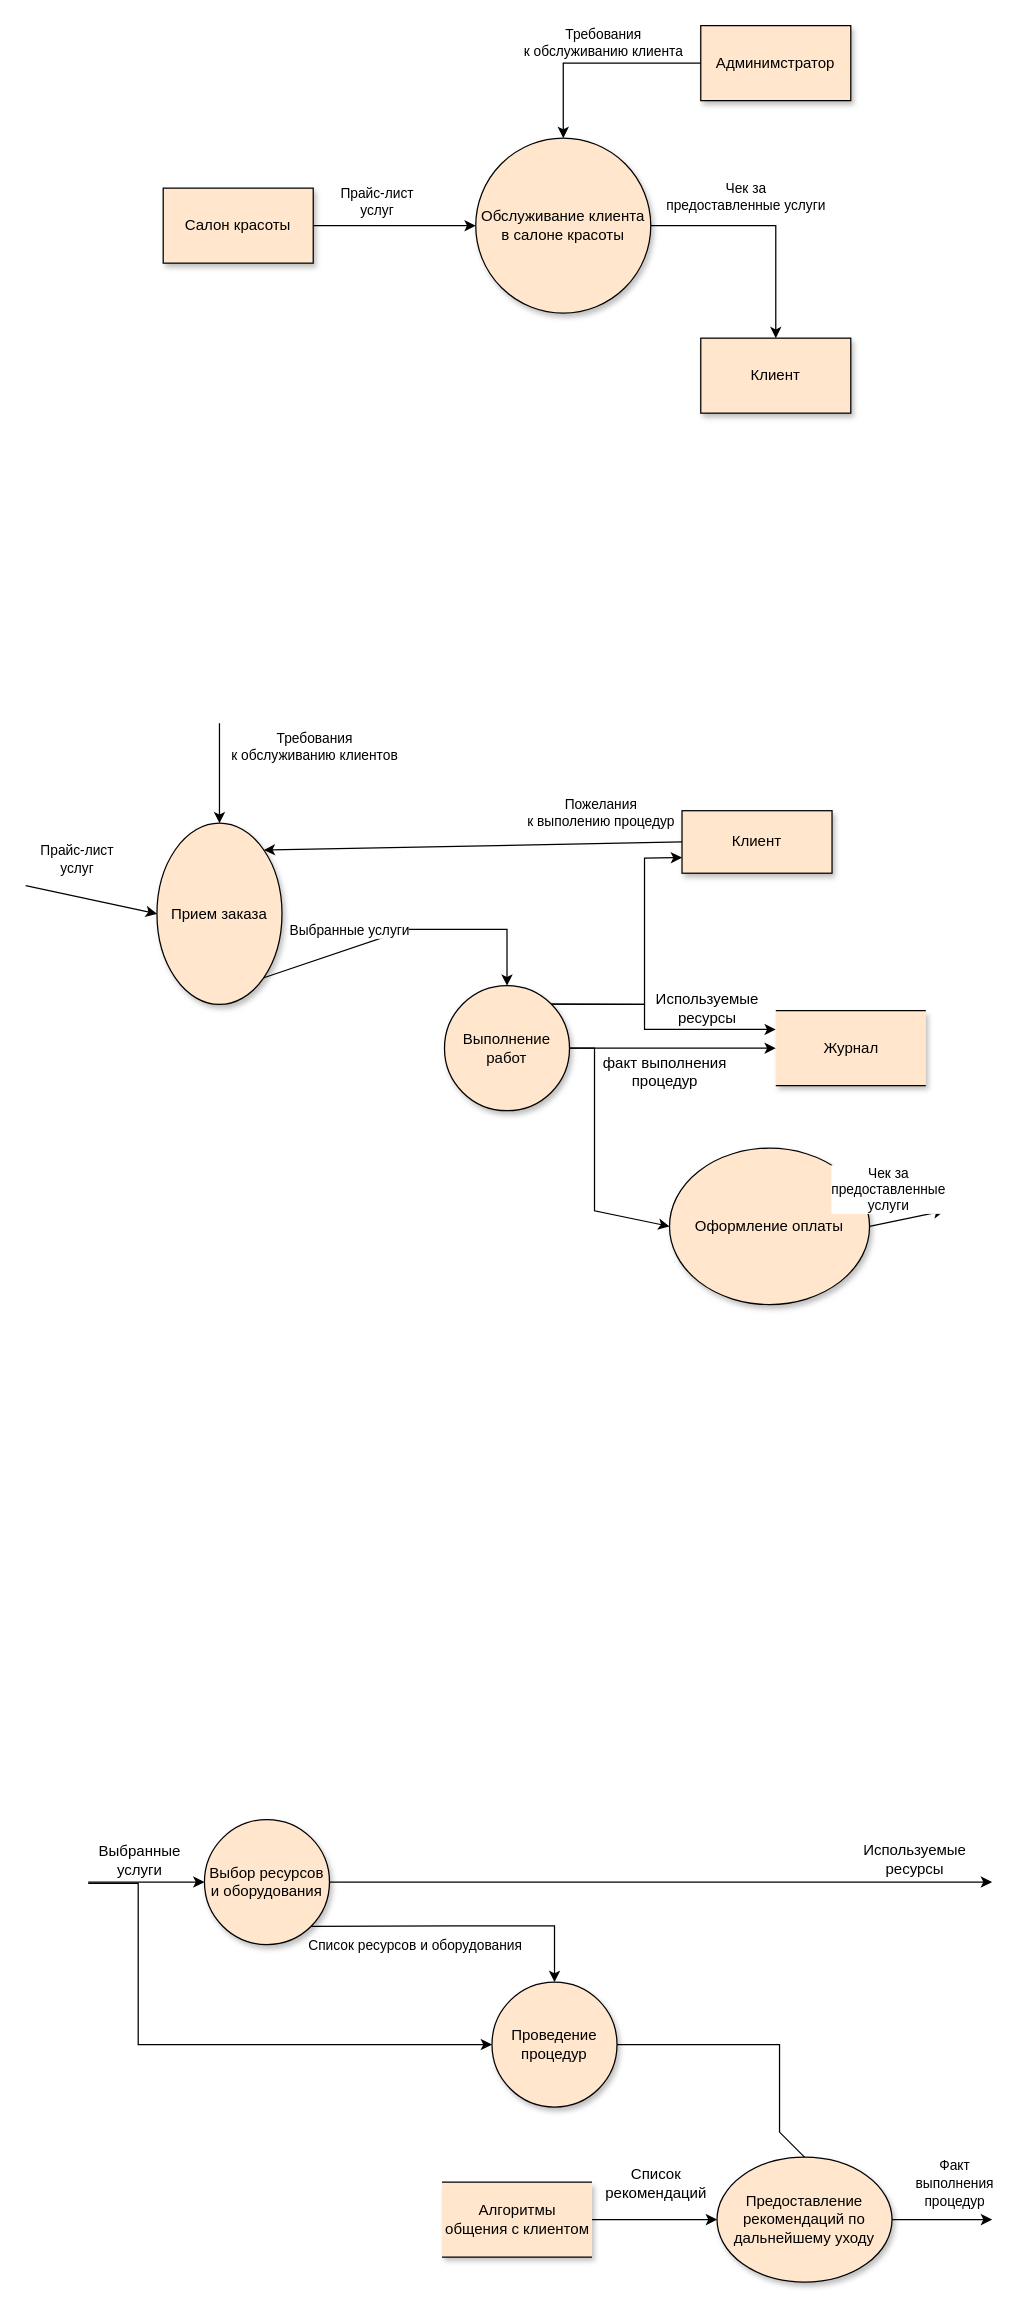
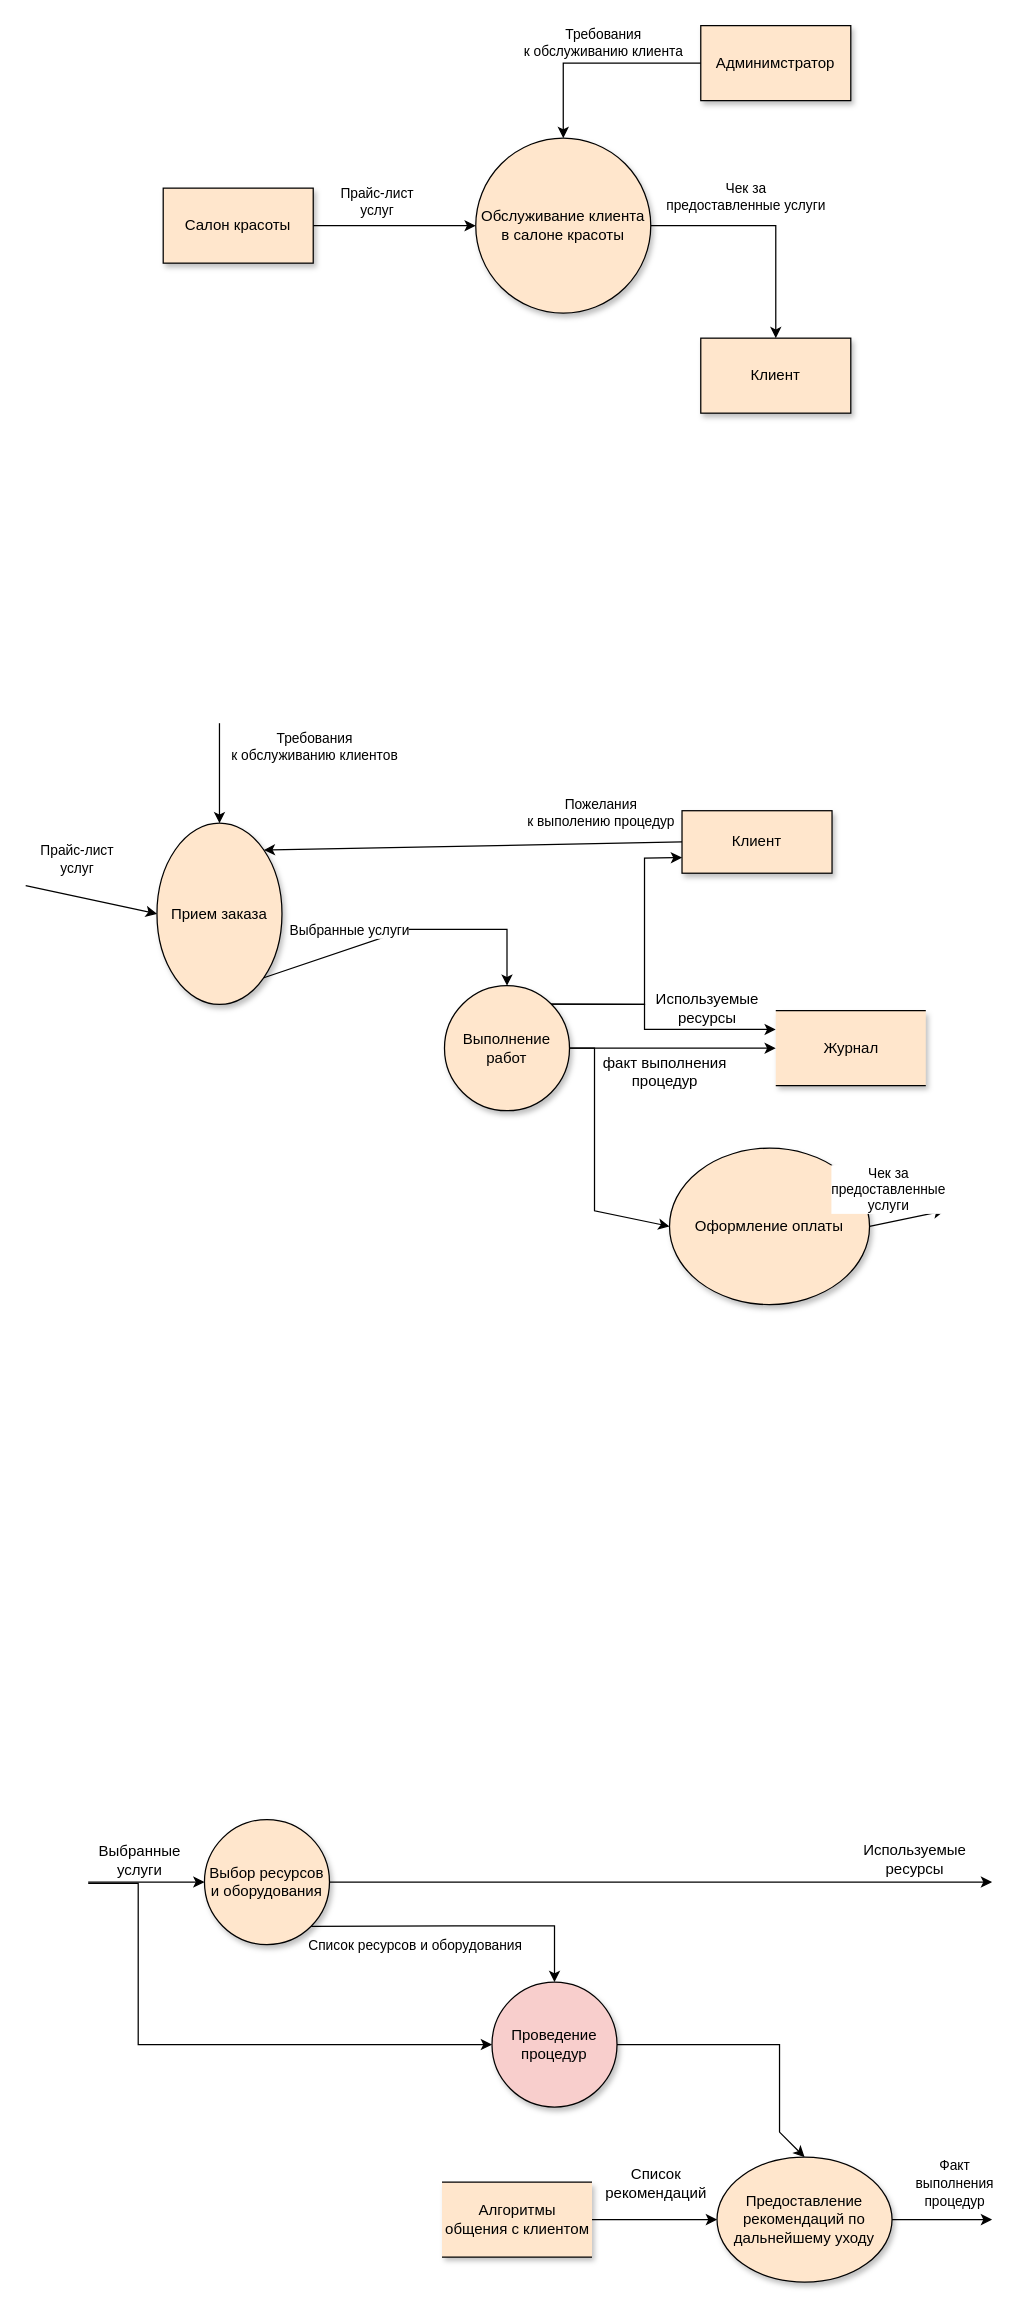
node "Проведение процедур": fillcolor #ffe6cc -> #f8cecc
edge "Проведение процедур" -- "Предоставление рекомендаций по дальнейшему уходу": arrowhead none -> classic
